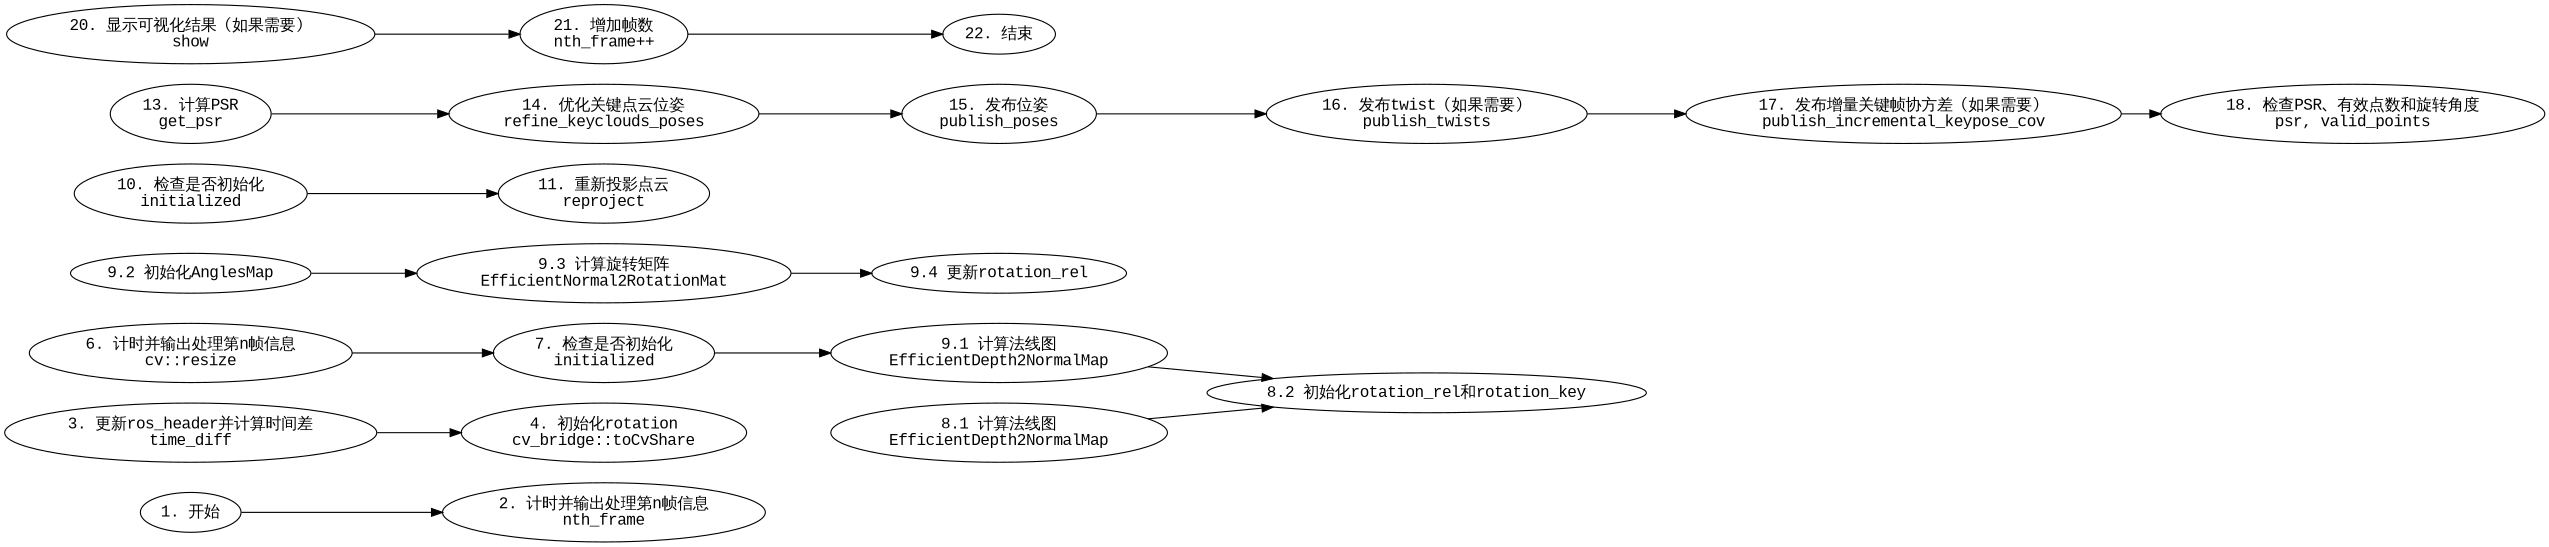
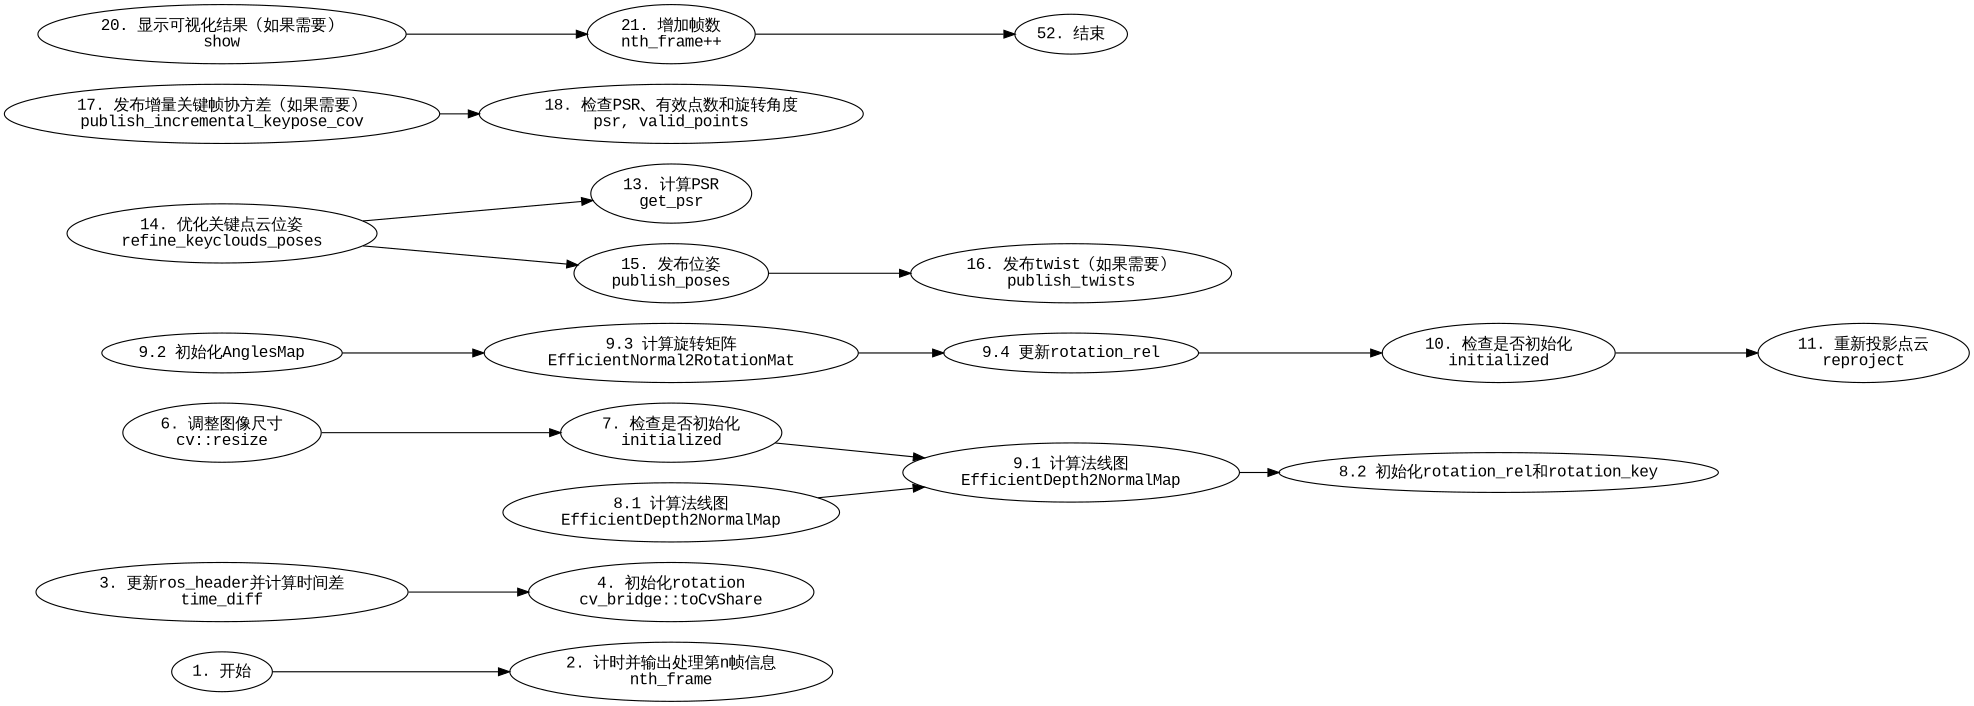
node "22. 结束": label "22. 结束" -> "52. 结束"
edge "13. 计算PSR get_psr" -> "14. 优化关键点云位姿 refine_keyclouds_poses": reversed
edge "16. 发布twist（如果需要） publish_twists" -> "17. 发布增量关键帧协方差（如果需要） publish_incremental_keypose_cov": removed
node "6. 计时并输出处理第n帧信息 cv::resize": label "6. 计时并输出处理第n帧信息 cv::resize" -> "6. 调整图像尺寸 cv::resize"
edge "9.4 更新rotation_rel" -> "10. 检查是否初始化 initialized": added
edge "8.1 计算法线图 EfficientDepth2NormalMap" -> "8.2 初始化rotation_rel和rotation_key": now "8.1 计算法线图 EfficientDepth2NormalMap" -> "9.1 计算法线图 EfficientDepth2NormalMap"
